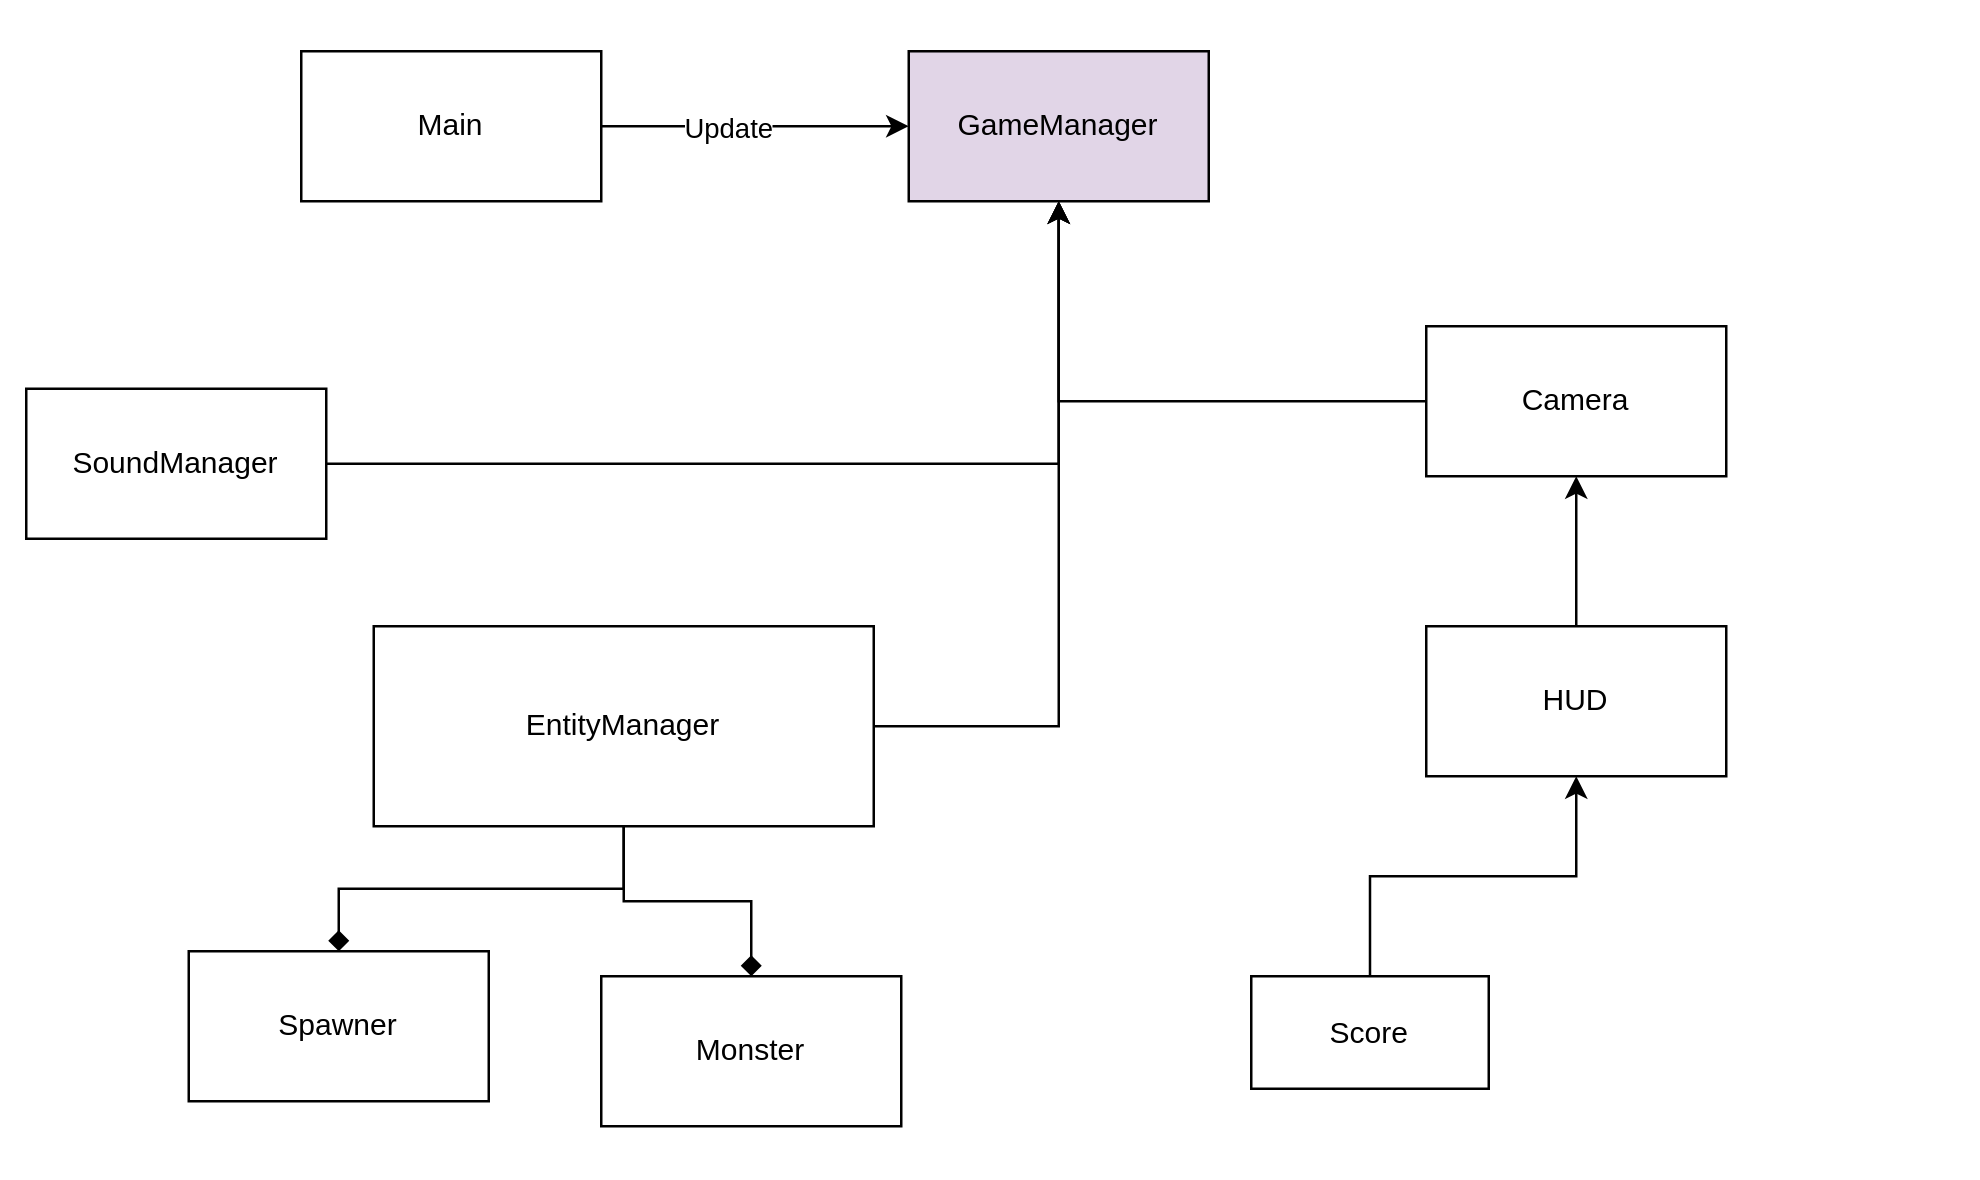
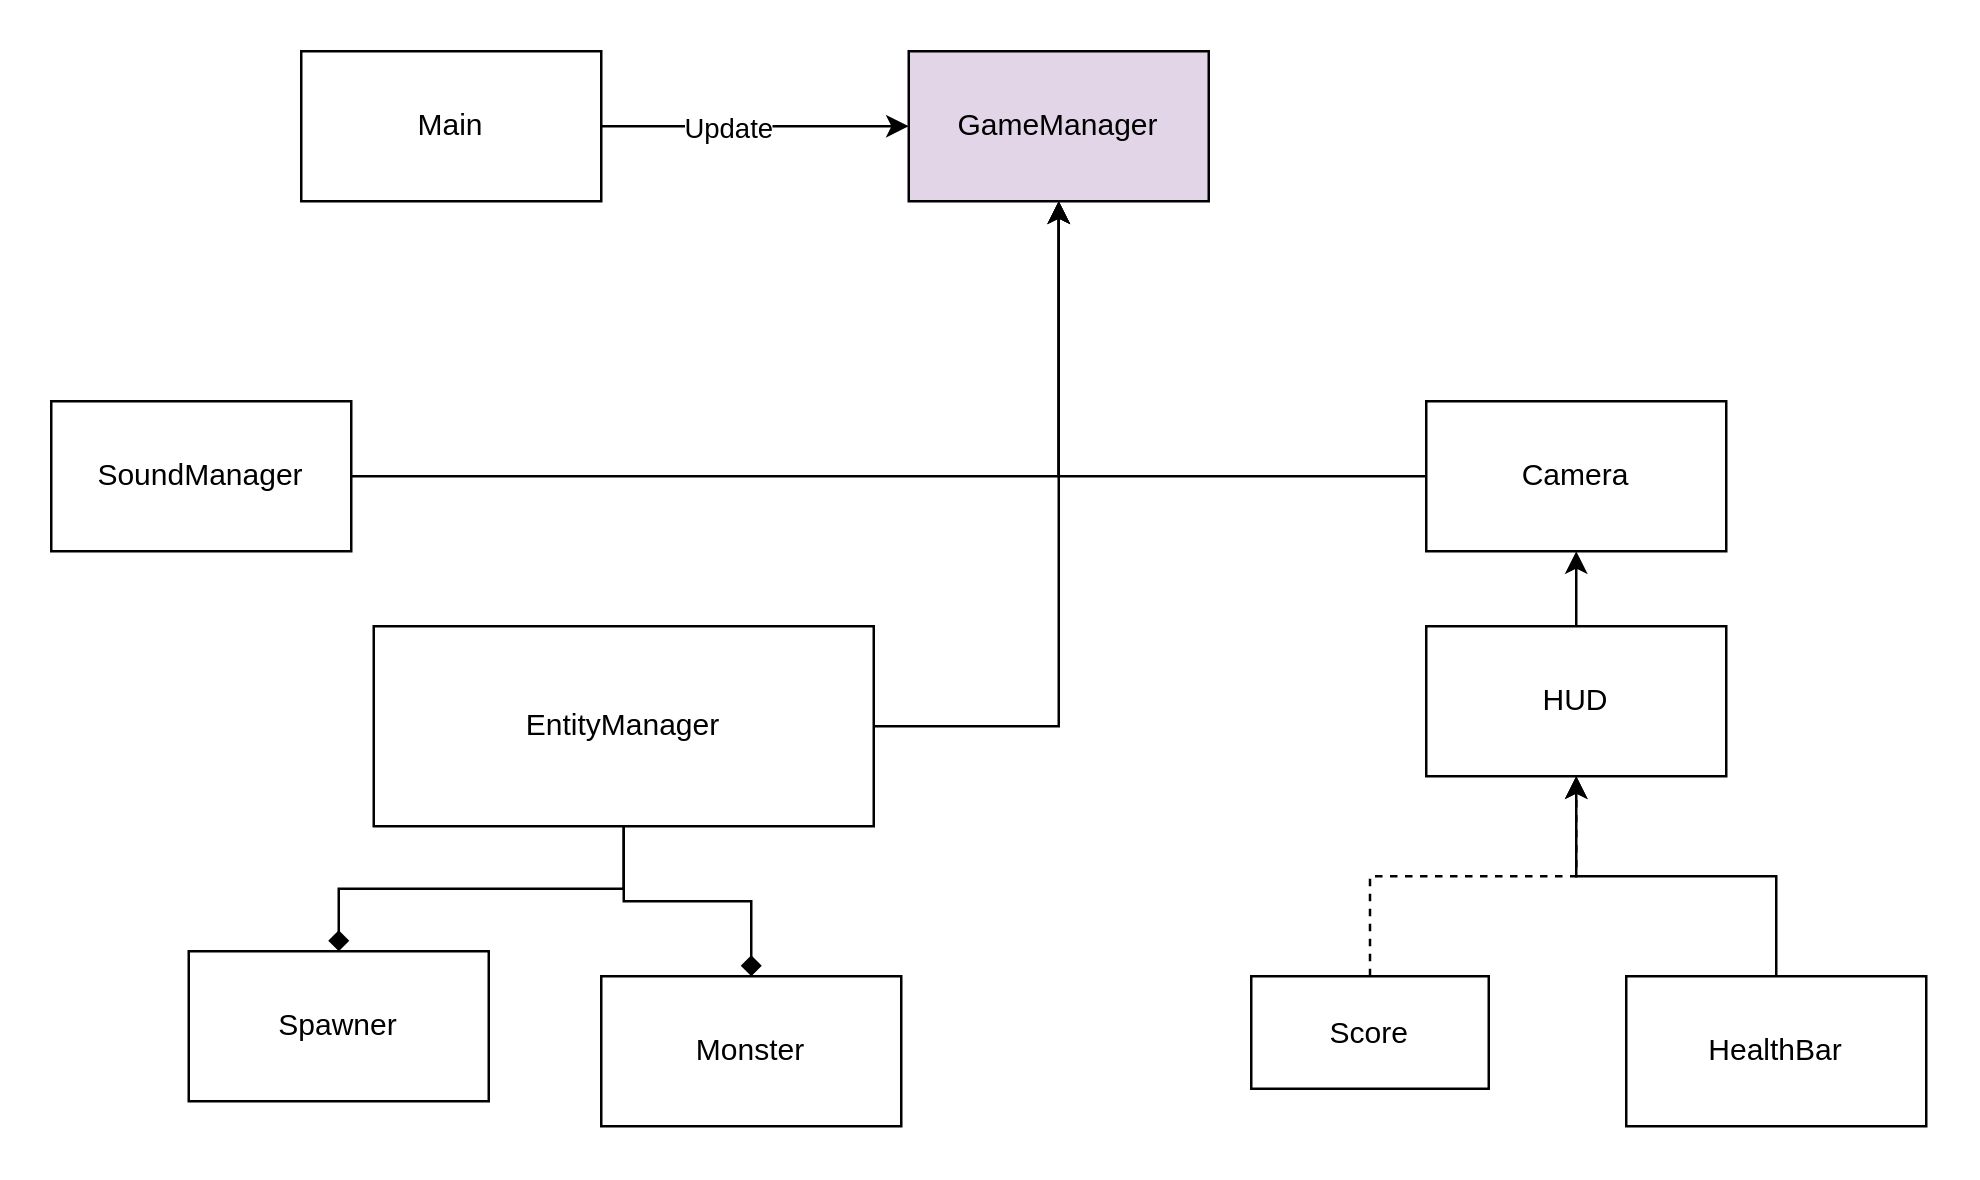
node "Camera": moved (1576, 401) -> (1576, 476)
node "SoundManager": moved (176, 464) -> (201, 476)
edge "Score" -> "HUD": style solid -> dashed
edge "HealthBar" -> "HUD": added
node "HealthBar": added
